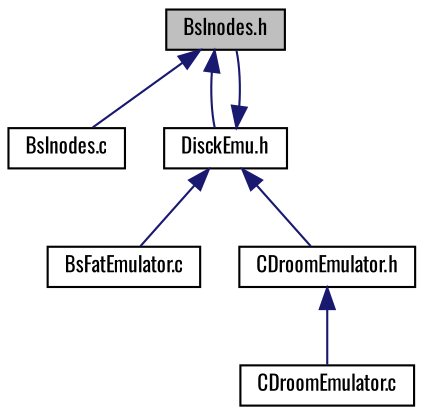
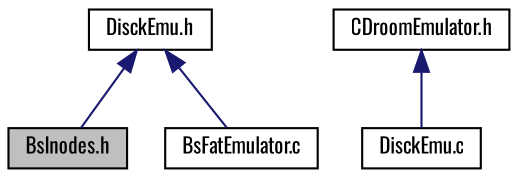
edge "DisckEmu.h" -> "BsInodes.h": removed
node "BsInodes.c": removed
edge "CDroomEmulator.h" -> "DisckEmu.h": removed
node "CDroomEmulator.c": label "CDroomEmulator.c" -> "DisckEmu.c"
